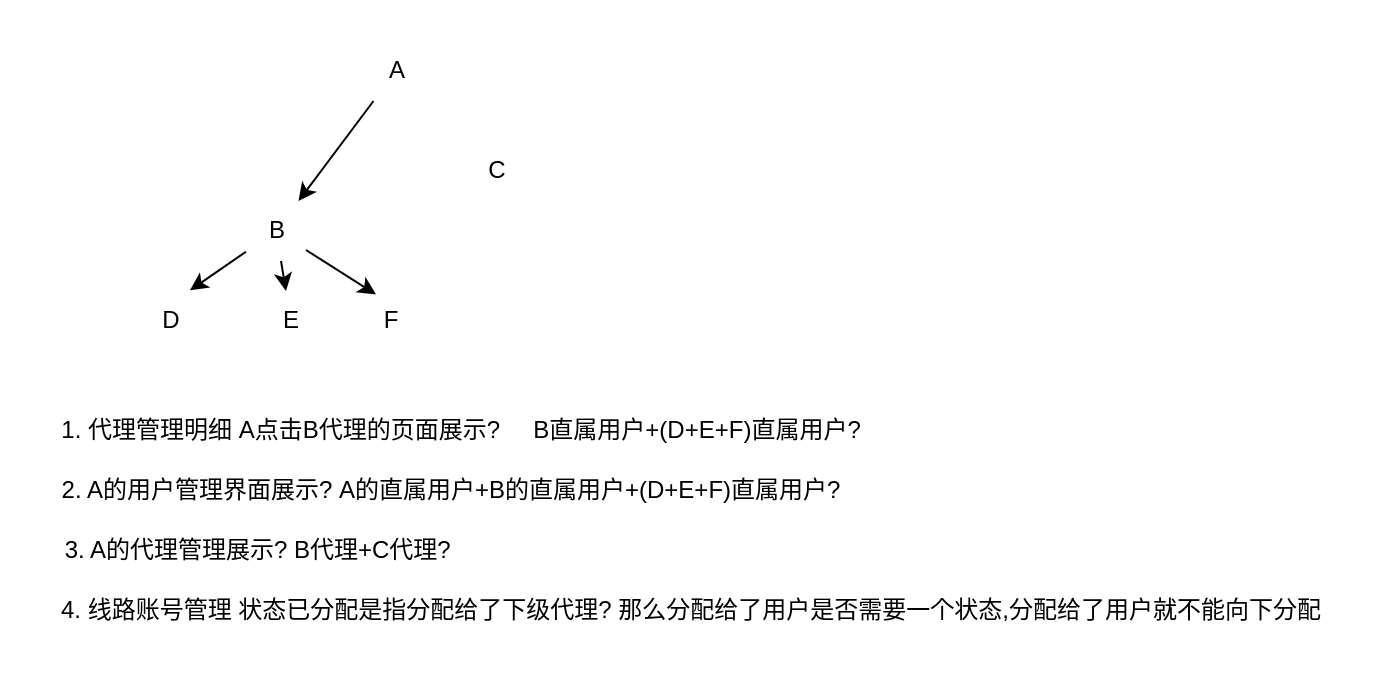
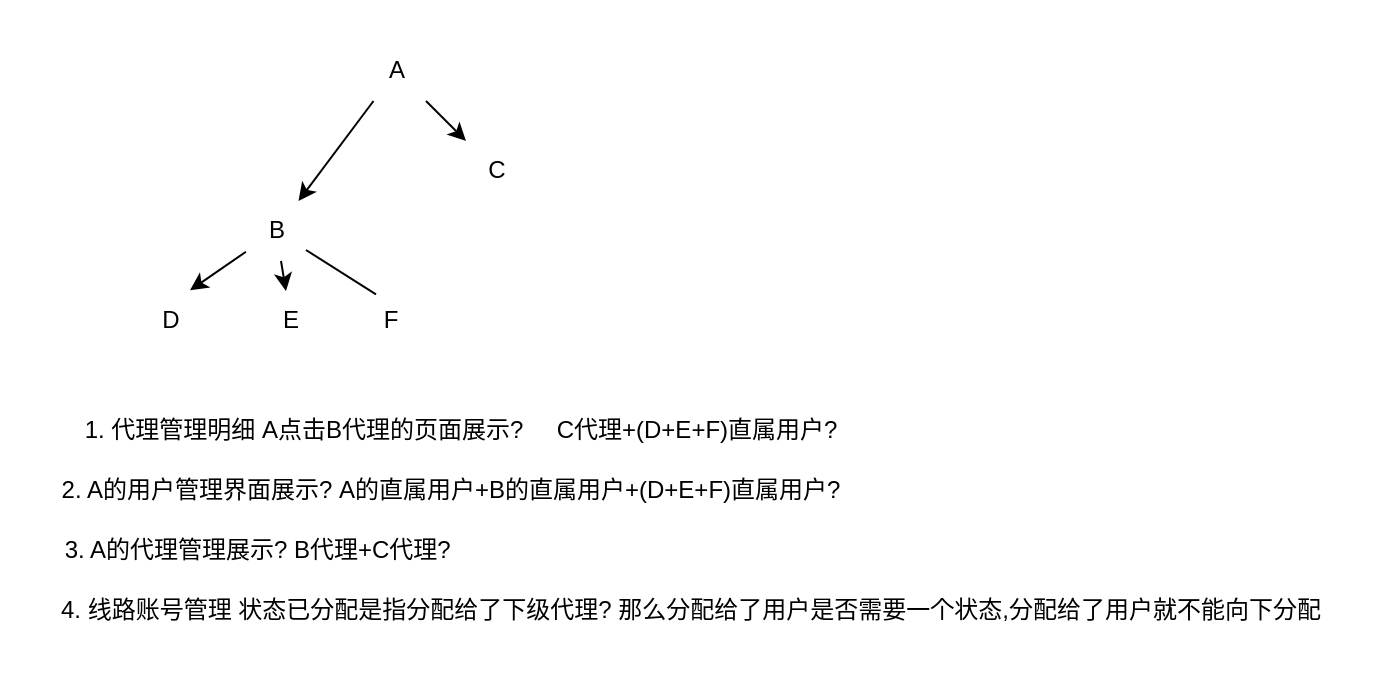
edge "A" -> "C": added
edge "B" -> "F": arrowhead classic -> none
node "1. 代理管理明细 A点击B代理的页面展示? B直属用户+(D+E+F)直属用户?": label "1. 代理管理明细 A点击B代理的页面展示? B直属用户+(D+E+F)直属用户?" -> "1. 代理管理明细 A点击B代理的页面展示? C代理+(D+E+F)直属用户?"
